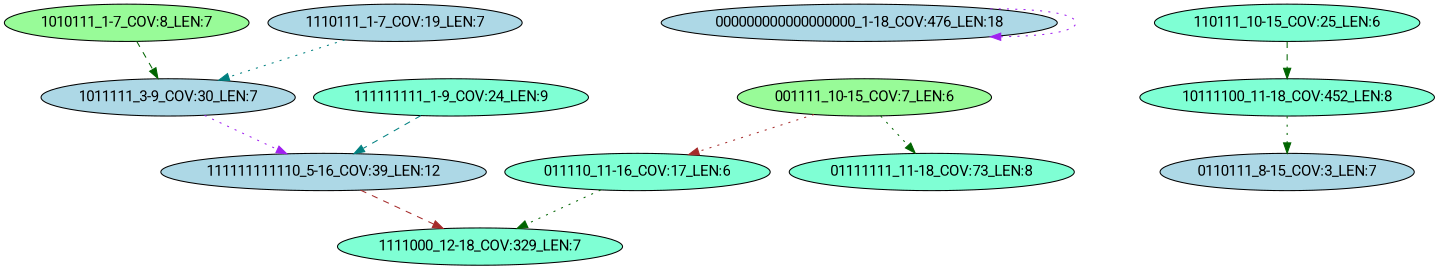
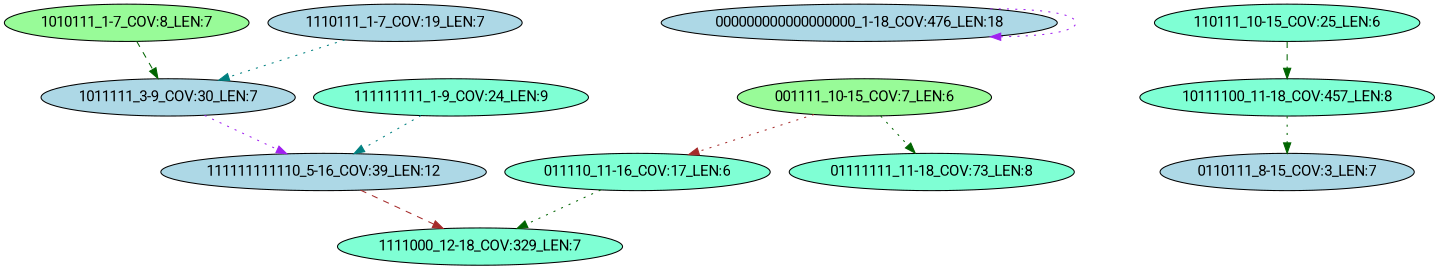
node "10111100_11-18_COV:452_LEN:8": label "10111100_11-18_COV:452_LEN:8" -> "10111100_11-18_COV:457_LEN:8"
edge "111111111_1-9_COV:24_LEN:9" -> "111111111110_5-16_COV:39_LEN:12": style dashed -> dotted
